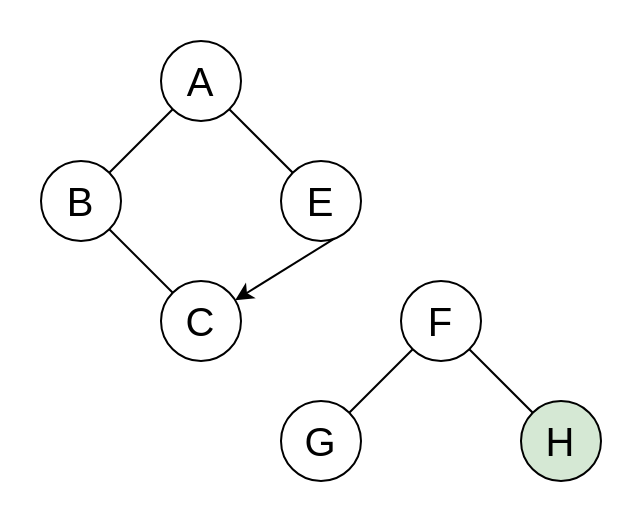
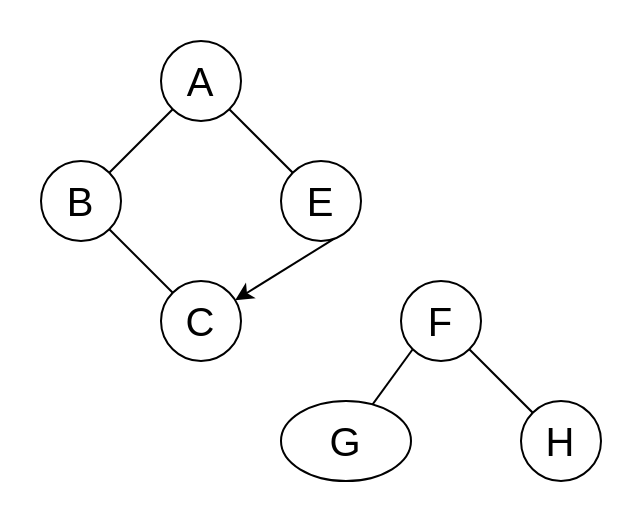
node "G": size 80x80 -> 130x80
node "H": fillcolor #d5e8d4 -> #ffffff
